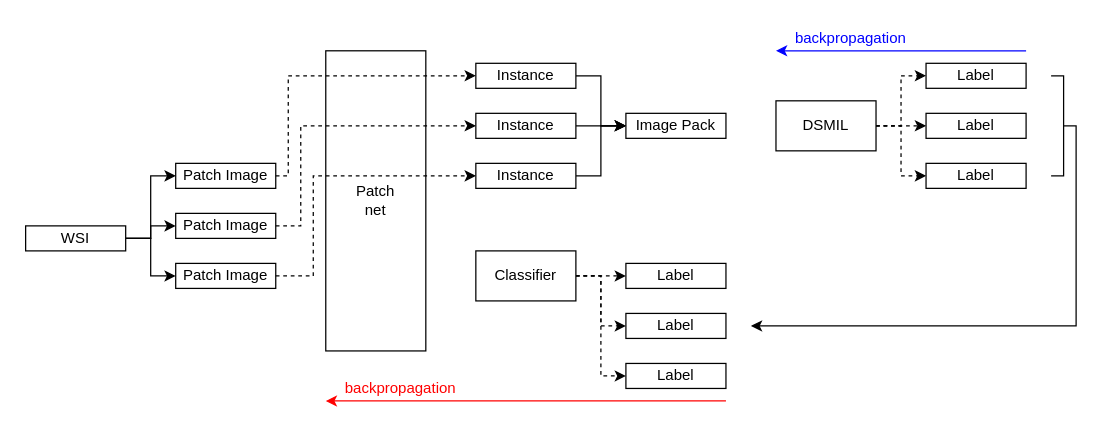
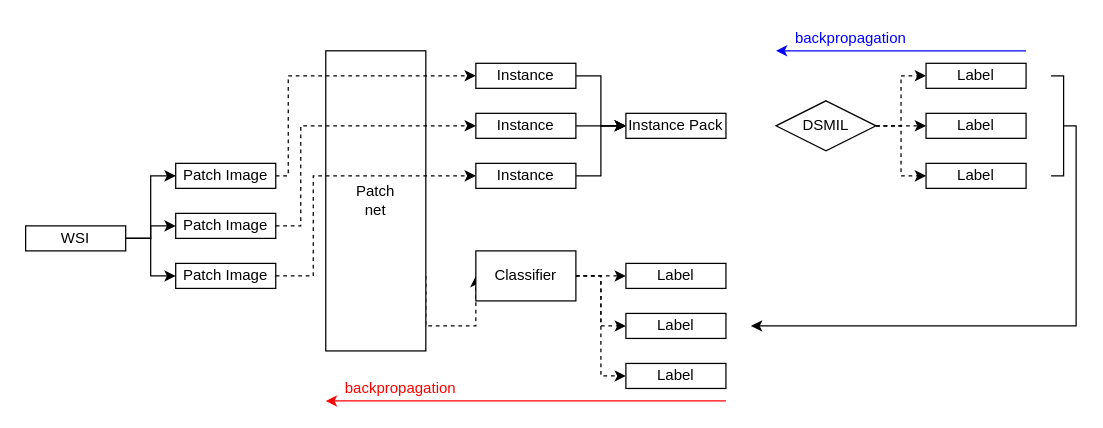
node "Image Pack": label "Image Pack" -> "Instance Pack"
node "DSMIL": shape rectangle -> diamond
edge "Patch net" -> "Classifier": added
